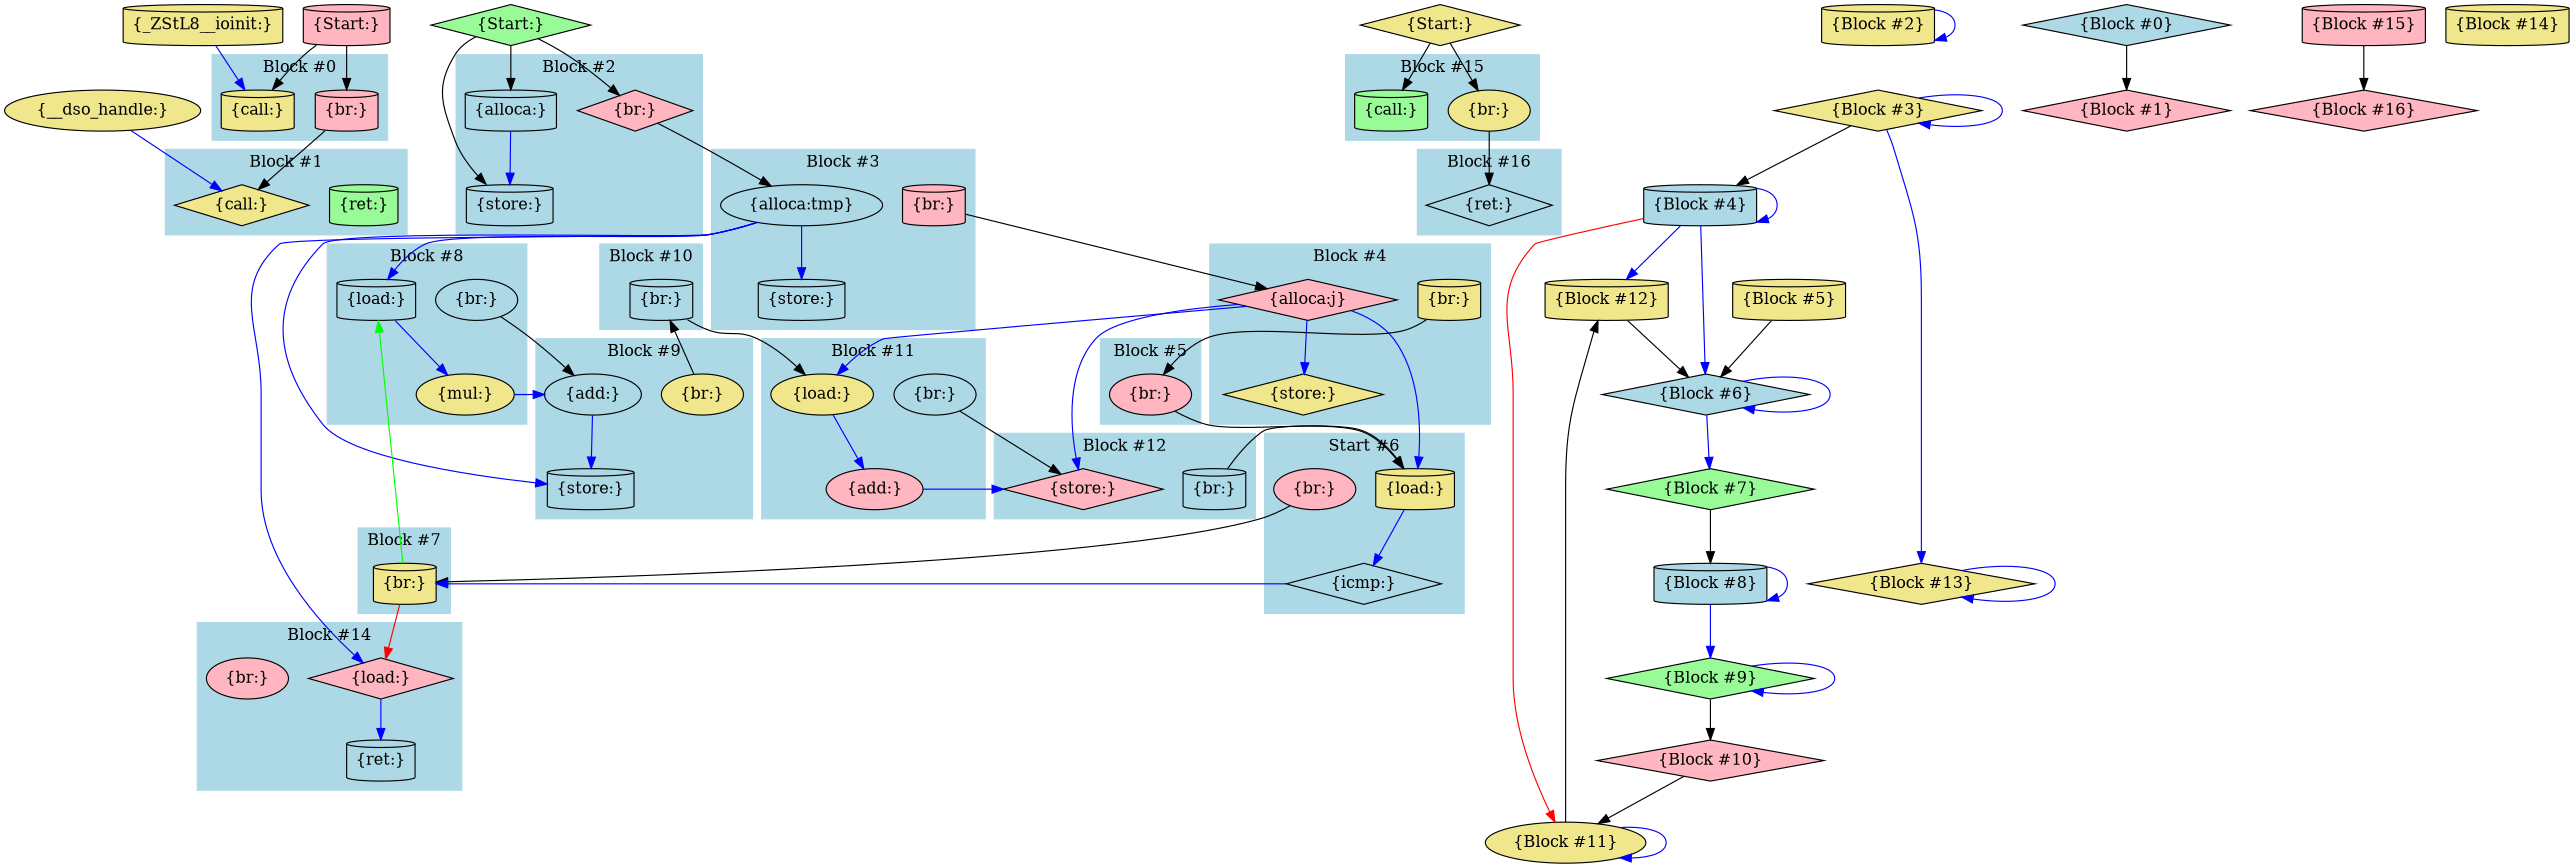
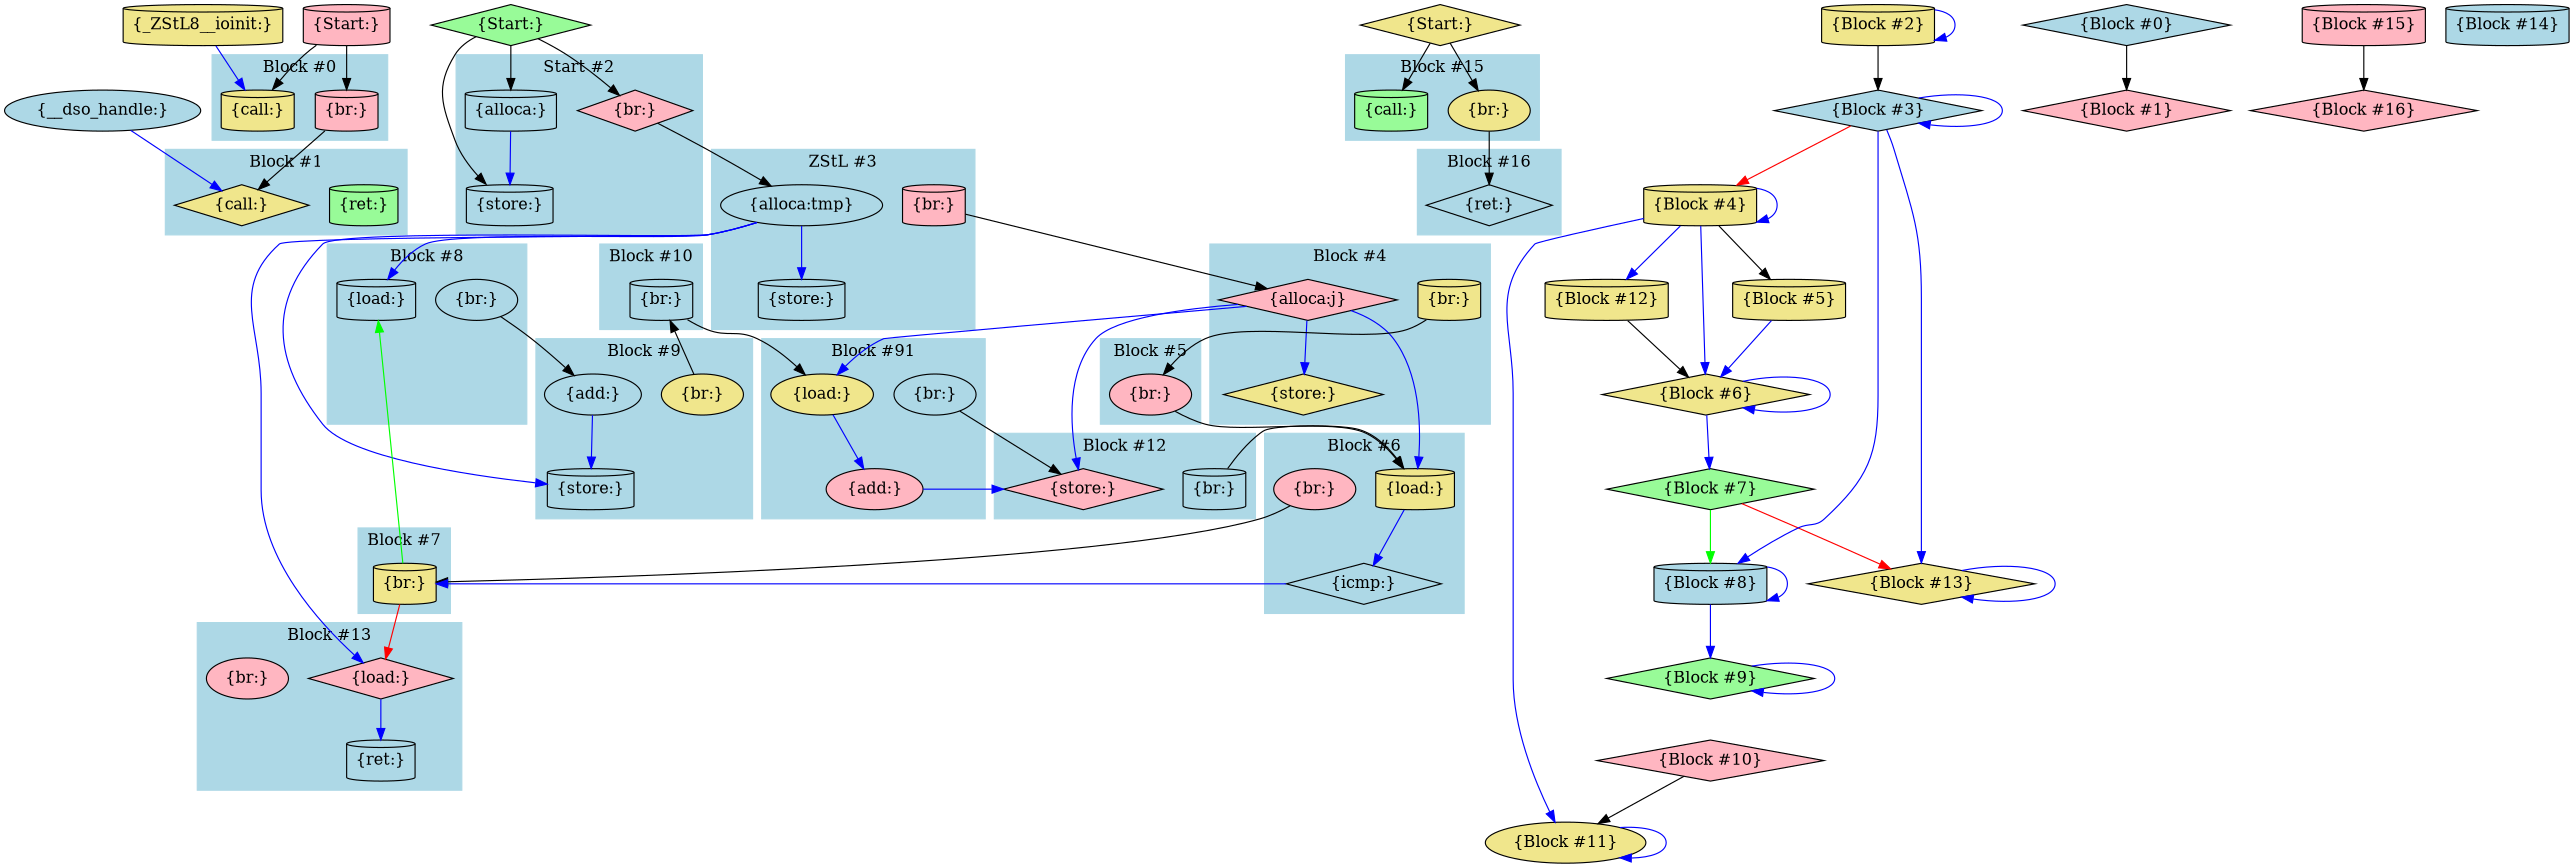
node "{Block #14}": fillcolor khaki -> lightblue
edge "{Block #2}" -> "{Block #3}": added
cluster "Block #2": label "Block #2" -> "Start #2"
node "{__dso_handle:}": fillcolor khaki -> lightblue
node "{Block #3}": fillcolor khaki -> lightblue
edge "{Block #3}" -> "{Block #4}": color black -> red
cluster "Block #3": label "Block #3" -> "ZStL #3"
node "{Block #4}": fillcolor lightblue -> khaki
edge "{Block #4}" -> "{Block #5}": added
edge "{Block #5}" -> "{Block #6}": color black -> blue
cluster "Block #11": label "Block #11" -> "Block #91"
edge "{Block #3}" -> "{Block #8}": added
node "{mul:}": removed
node "{Block #6}": fillcolor lightblue -> khaki
cluster "Start #6": label "Start #6" -> "Block #6"
edge "{Block #4}" -> "{Block #11}": color red -> blue
edge "{Block #7}" -> "{Block #8}": color black -> green
edge "{Block #7}" -> "{Block #13}": added
edge "{Block #11}" -> "{Block #12}": removed
cluster "Block #14": label "Block #14" -> "Block #13"
edge "{Block #9}" -> "{Block #10}": removed
